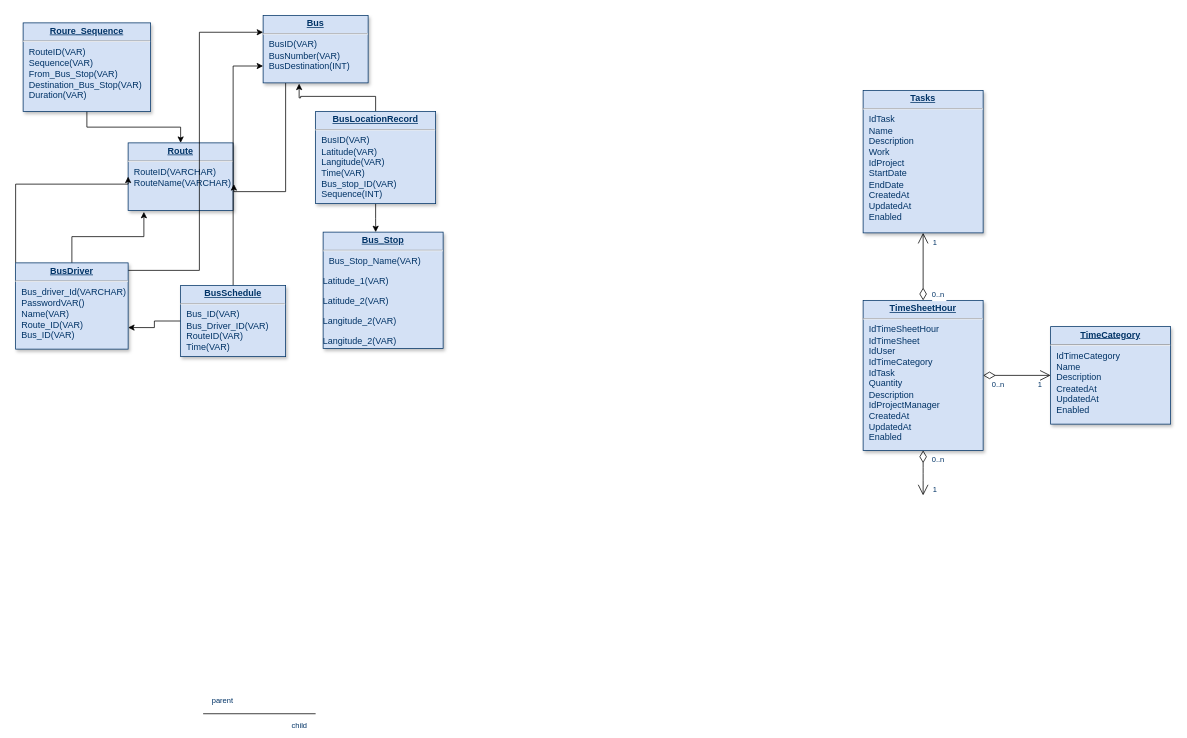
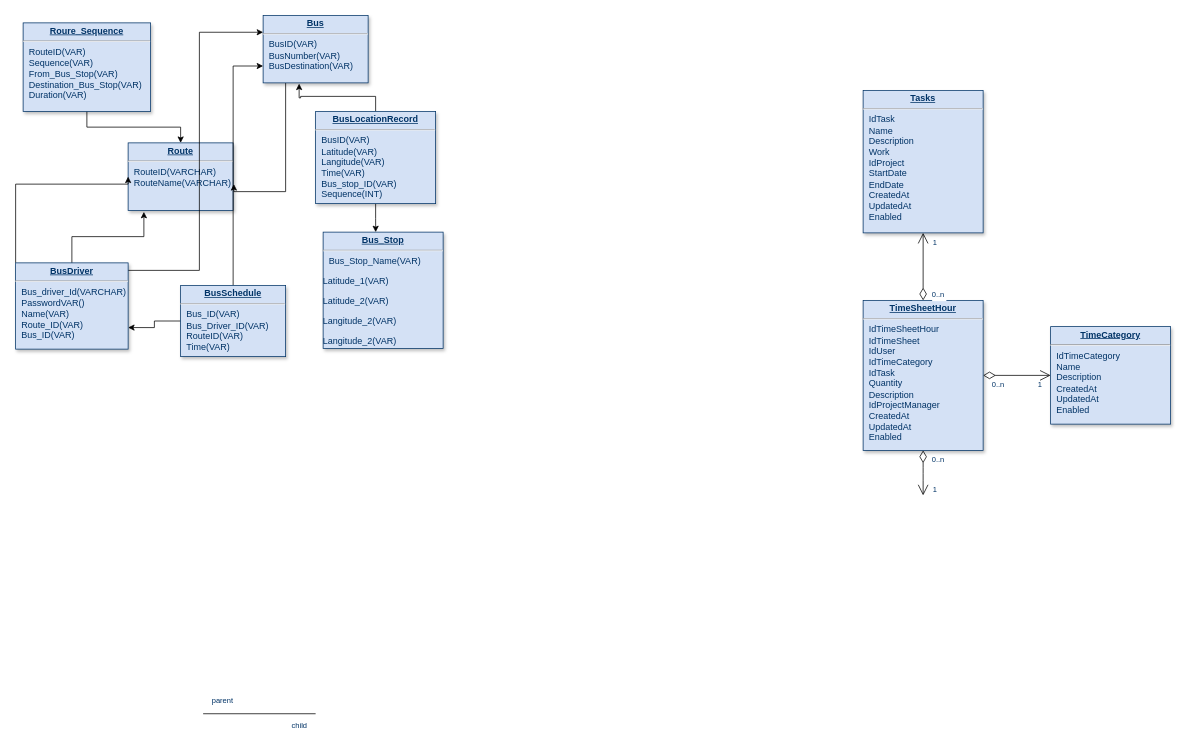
node "Bus BusID(VAR) BusNumber(VAR) BusDestination(INT)": label "Bus BusID(VAR) BusNumber(VAR) BusDestination(INT)" -> "Bus BusID(VAR) BusNumber(VAR) BusDestination(VAR)"
